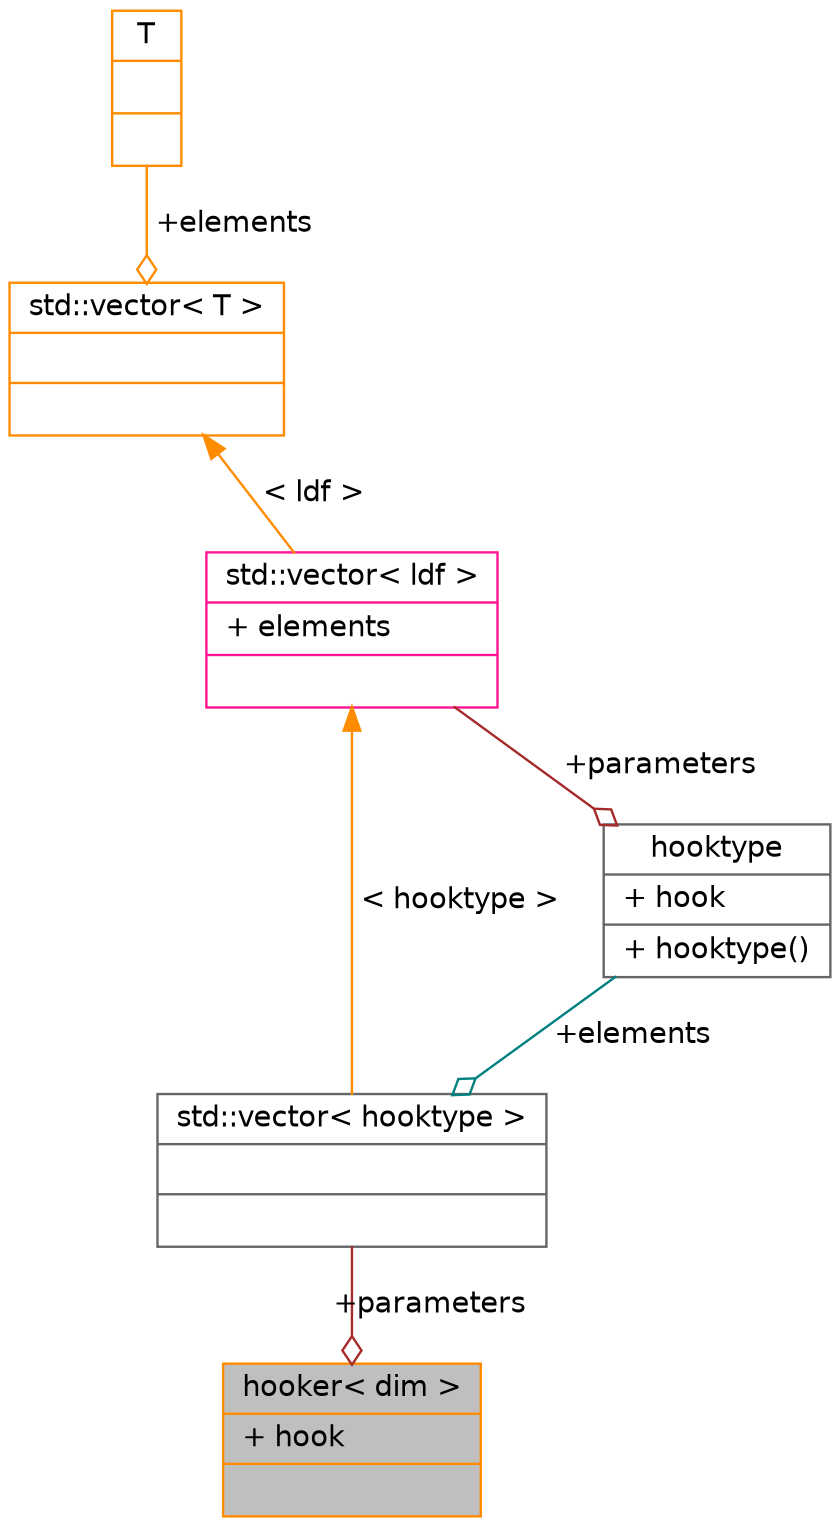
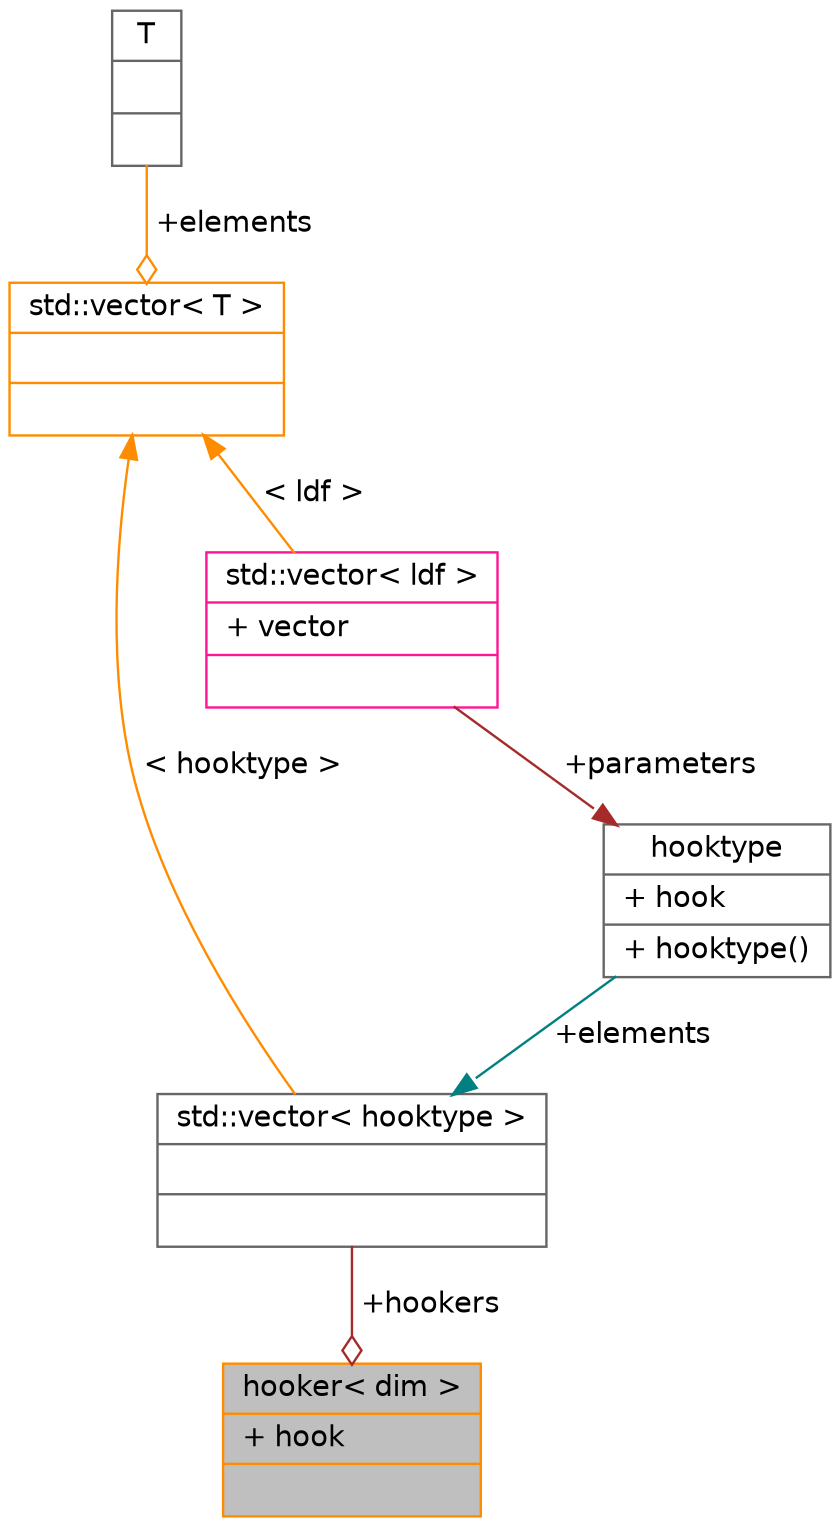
node "T": color darkorange -> gray40
node "std::vector< ldf >": text "+ elements" -> "+ vector"
edge "std::vector< ldf >" -> "hooktype": arrowhead odiamond -> normal
edge "std::vector< hooktype >" -> "std::vector< ldf >": now "std::vector< hooktype >" -> "std::vector< T >"
edge "hooktype" -> "std::vector< hooktype >": arrowhead odiamond -> normal
edge "std::vector< hooktype >" -> "hooker< dim >": label " +parameters" -> " +hookers"
